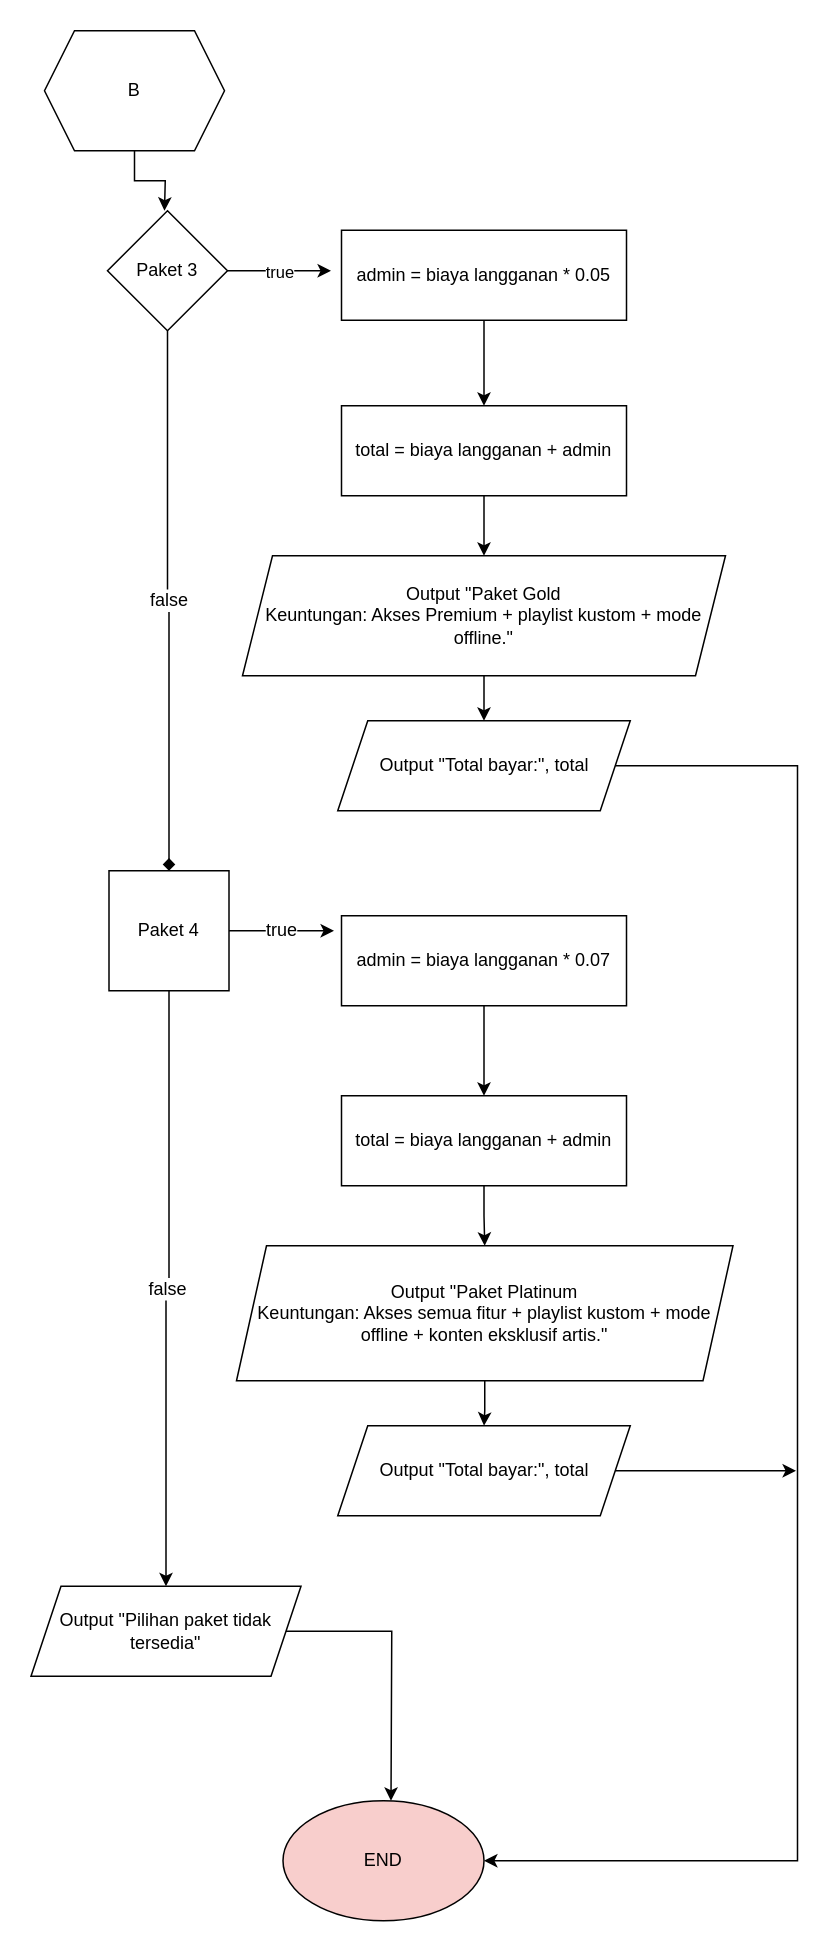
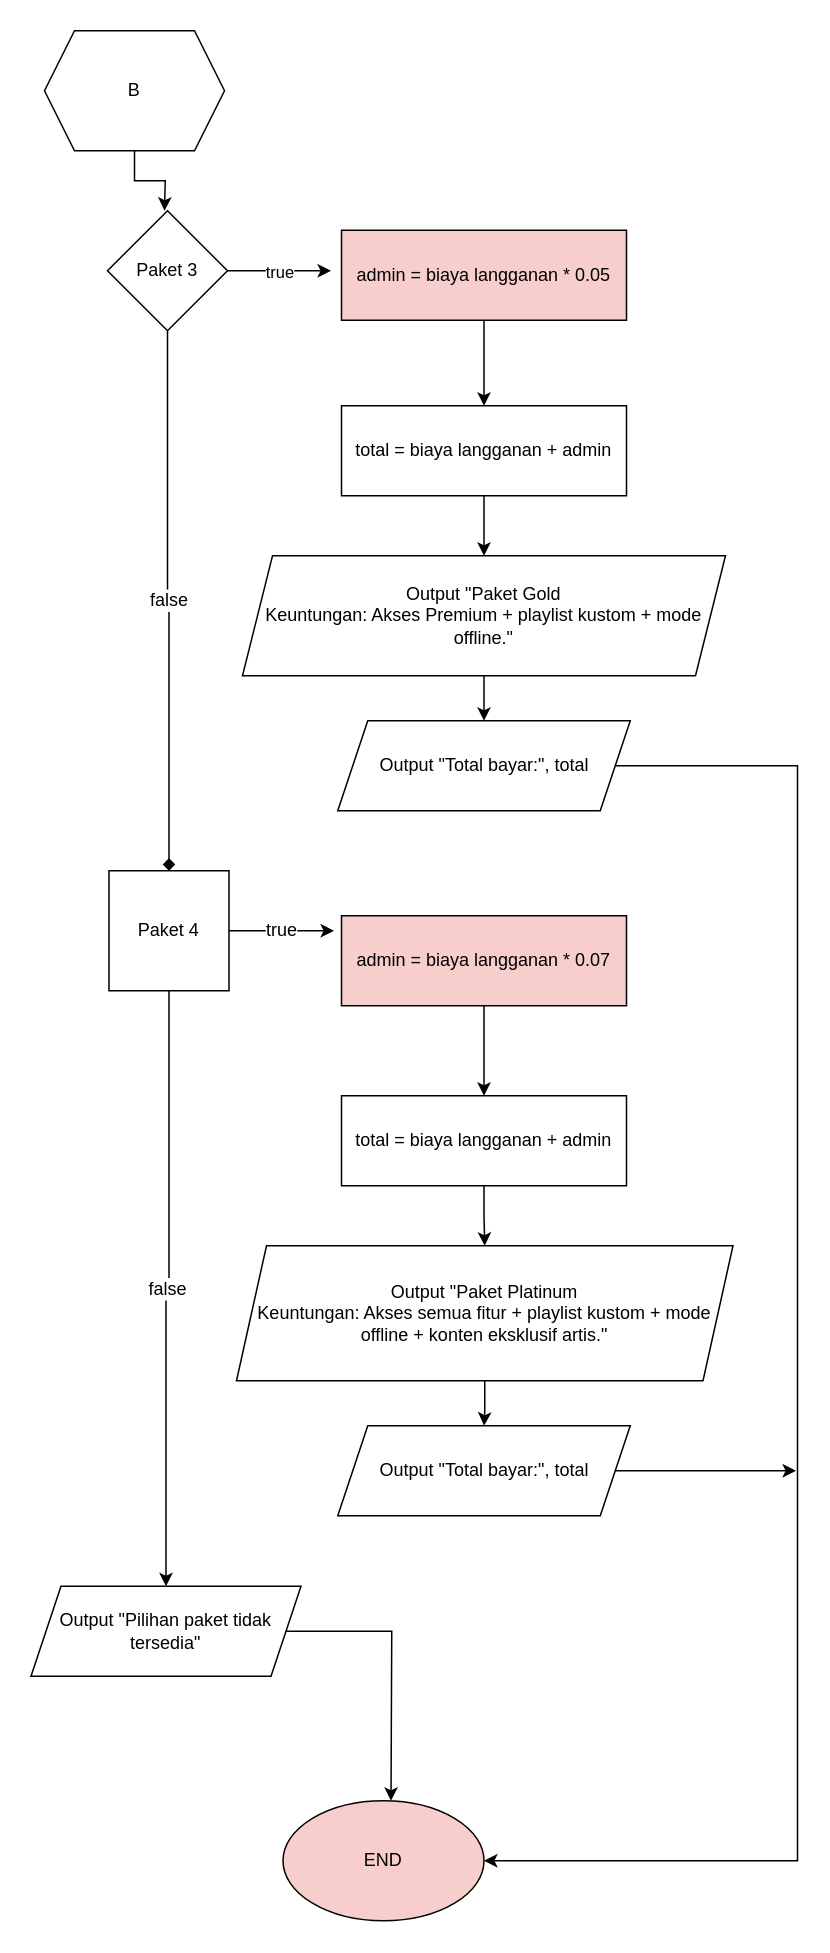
node "admin = biaya langganan * 0.05": fillcolor #ffffff -> #f8cecc
node "admin = biaya langganan * 0.07": fillcolor #ffffff -> #f8cecc
